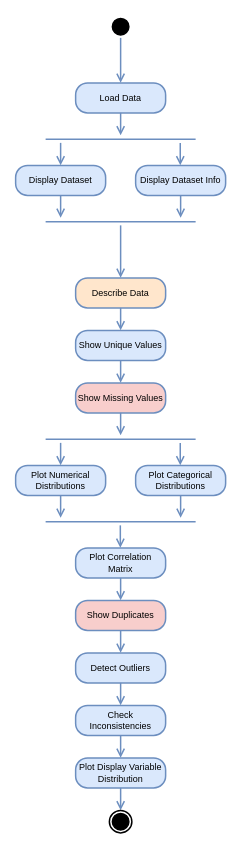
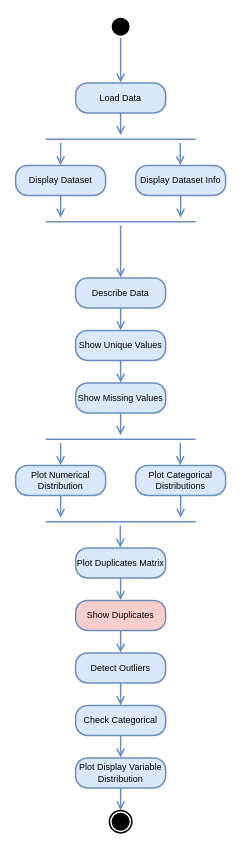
node "Describe Data": fillcolor #ffe6cc -> #dae8fc
node "Show Missing Values": fillcolor #f8cecc -> #dae8fc
node "Plot Numerical Distributions": label "Plot Numerical Distributions" -> "Plot Numerical Distribution"
node "Plot Correlation Matrix": label "Plot Correlation Matrix" -> "Plot Duplicates Matrix"
node "Check Inconsistencies": label "Check Inconsistencies" -> "Check Categorical"
